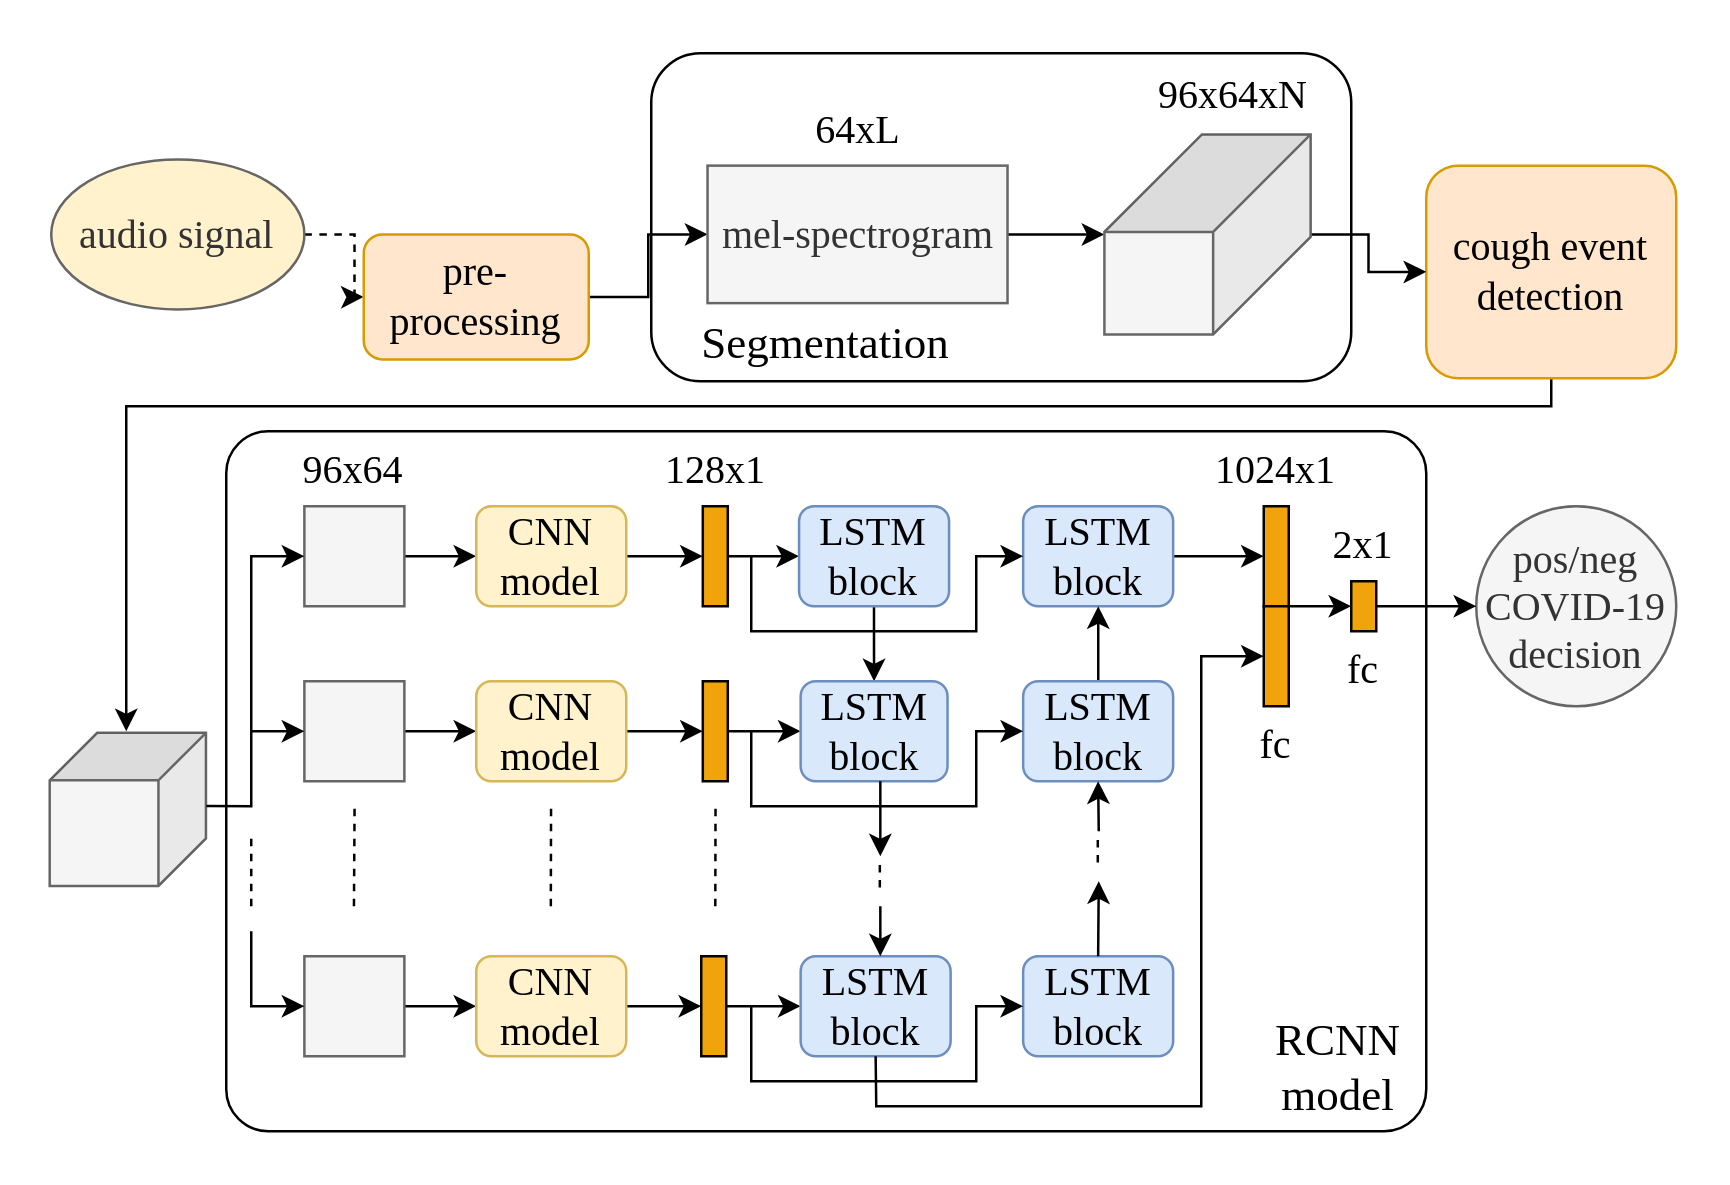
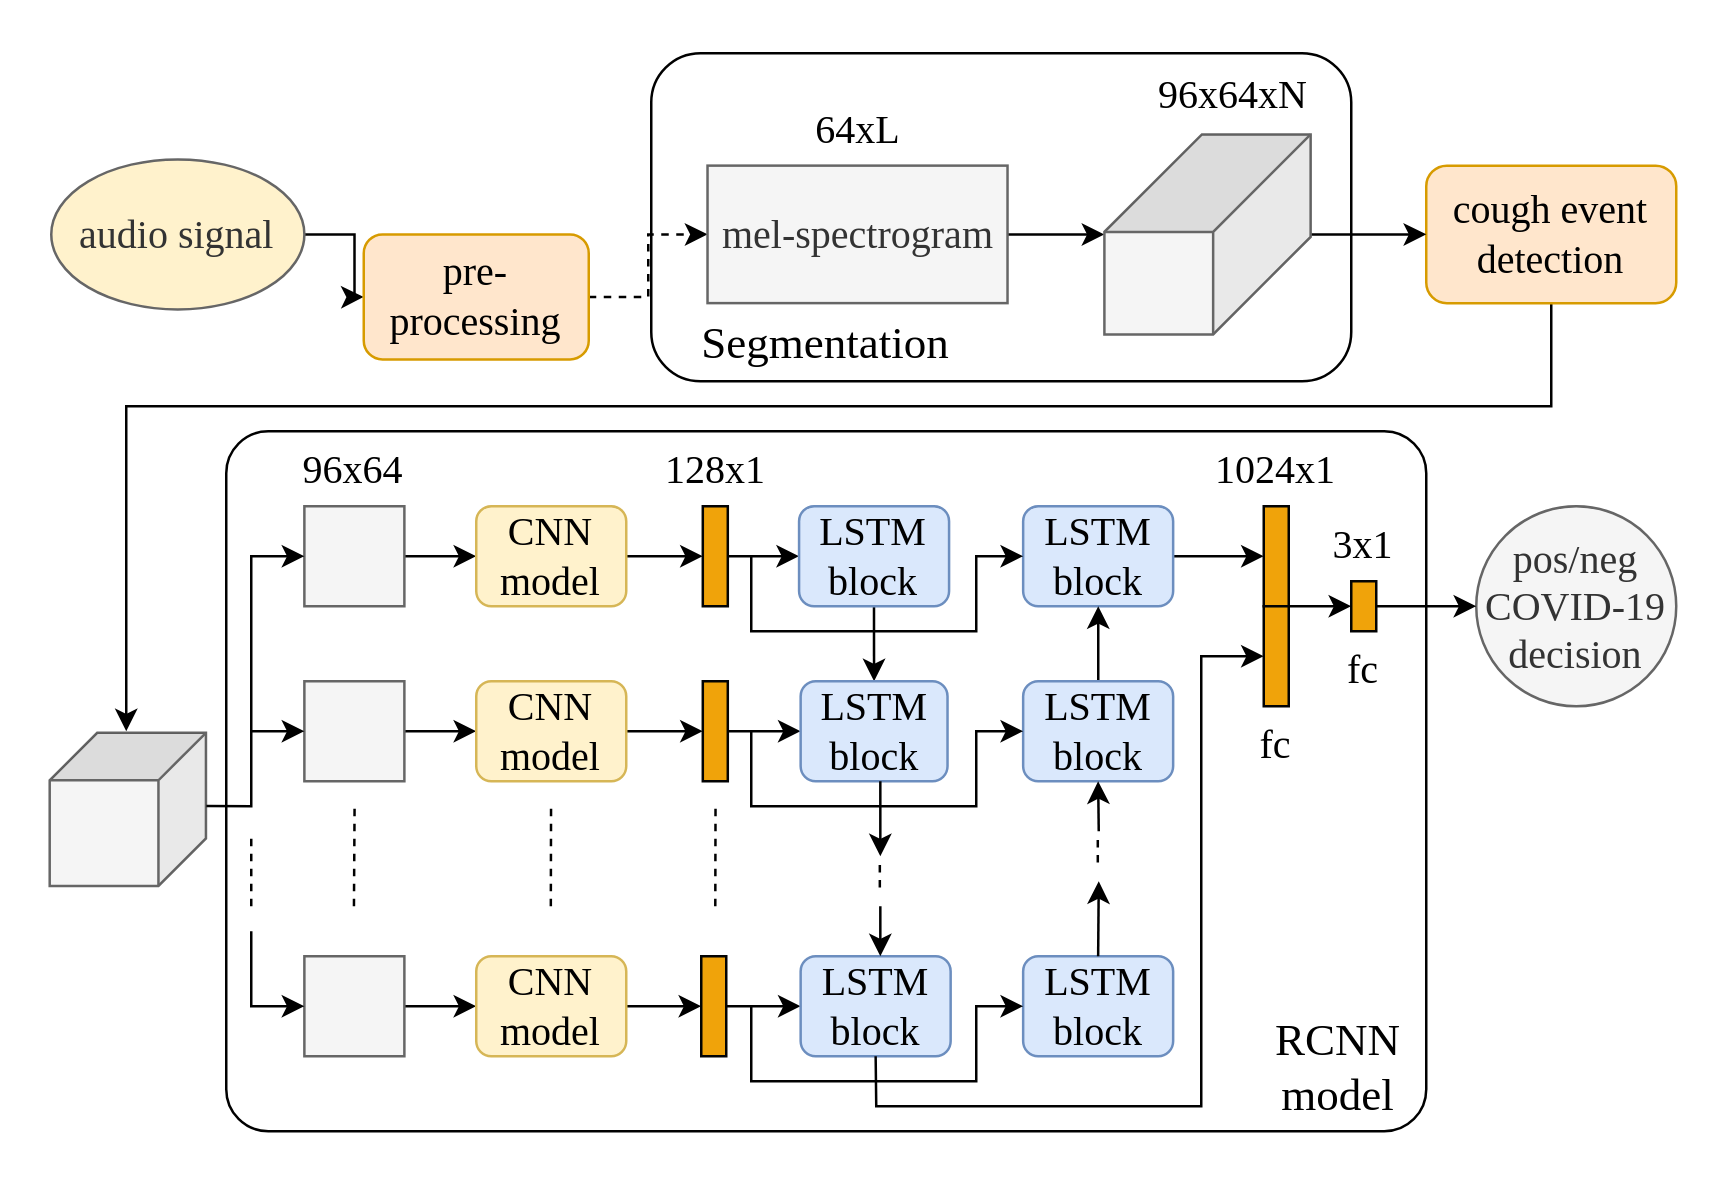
edge "audio signal" -> "pre-processing": style dashed -> solid
edge "pre-processing" -> "mel-spectrogram": style solid -> dashed
node "cough event detection": size 250x213 -> 250x138
node "2x1": label "2x1" -> "3x1"
